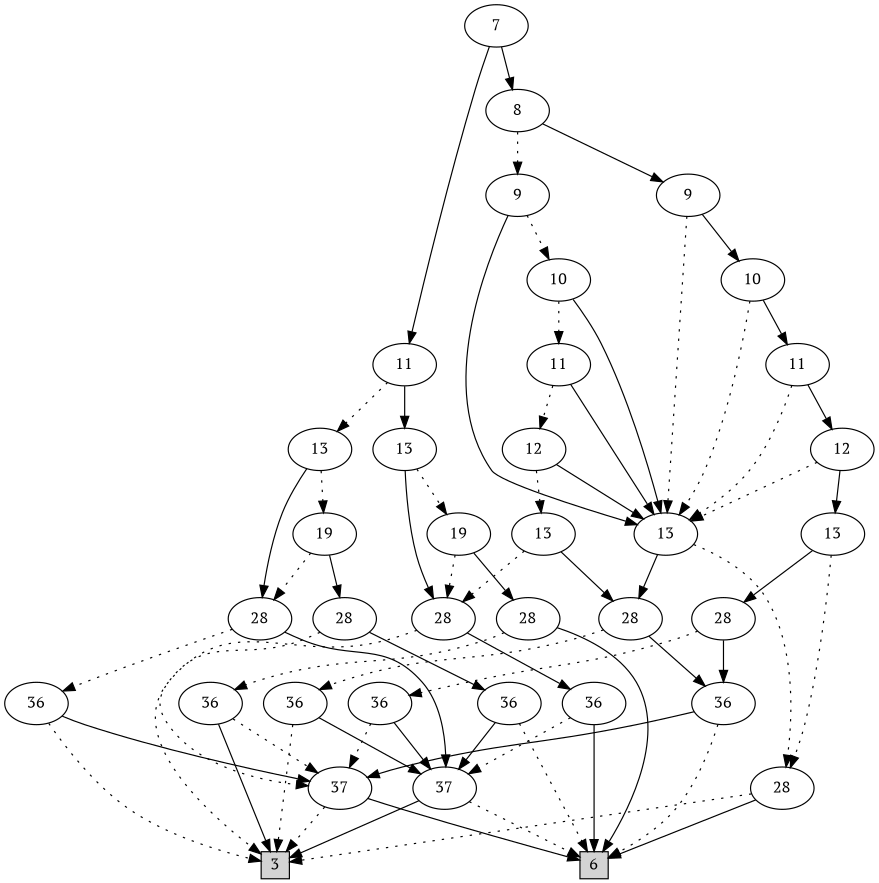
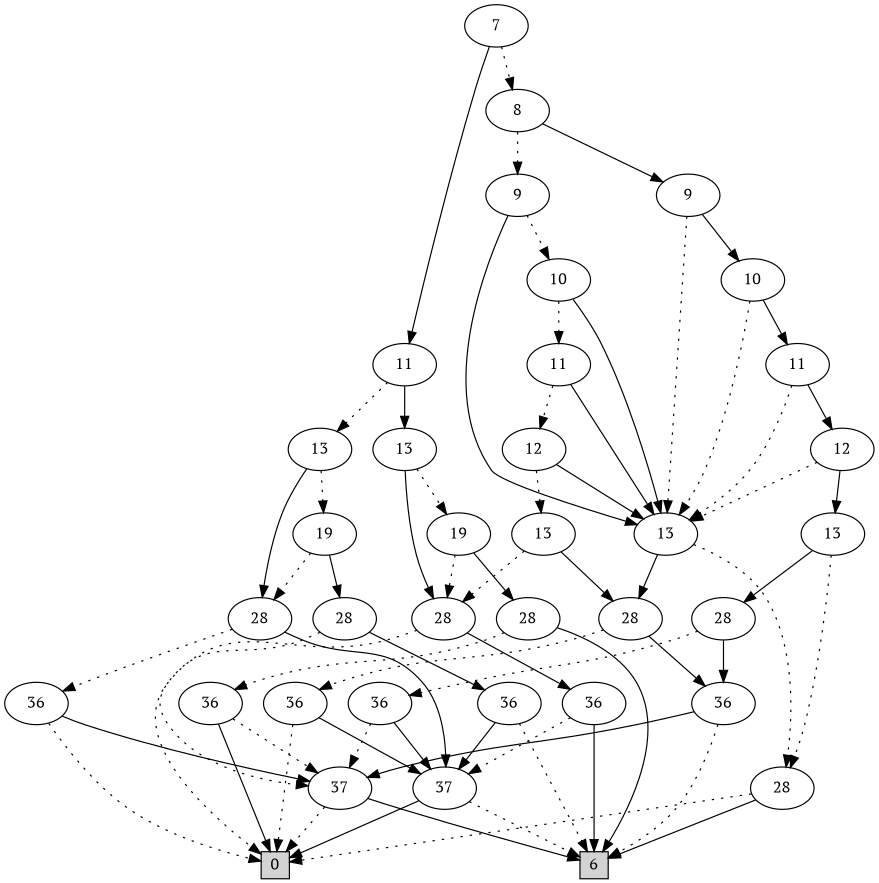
edge "7" -> "8": style filled -> dotted
node "3": label "3" -> "0"
